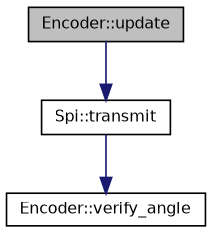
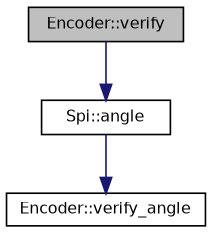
node "Encoder::update": label "Encoder::update" -> "Encoder::verify"
node "Spi::transmit": label "Spi::transmit" -> "Spi::angle"
